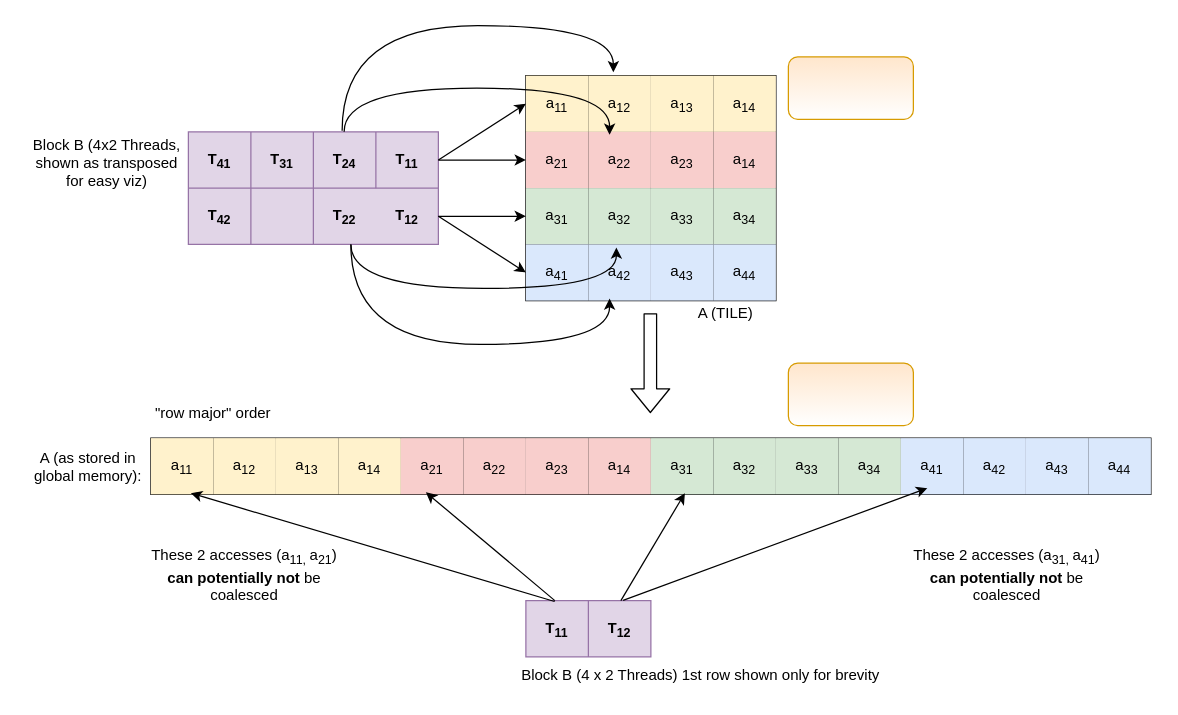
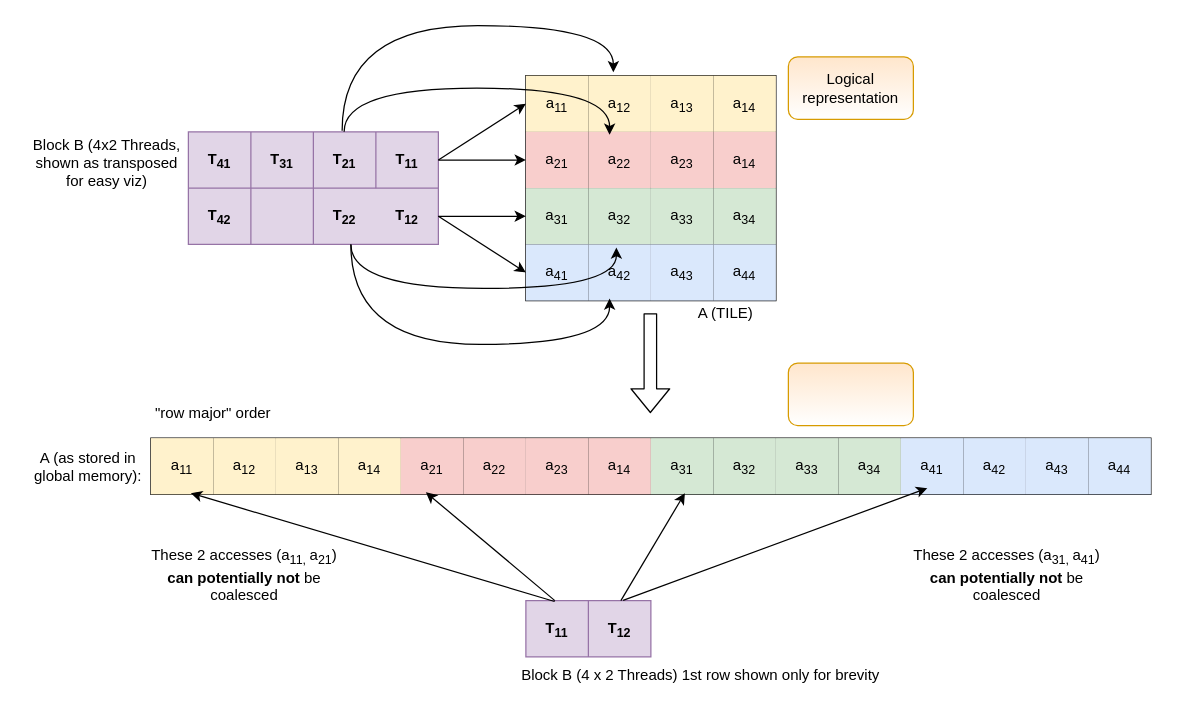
node "Logical representation": added
node "T24": label "T24" -> "T21"
